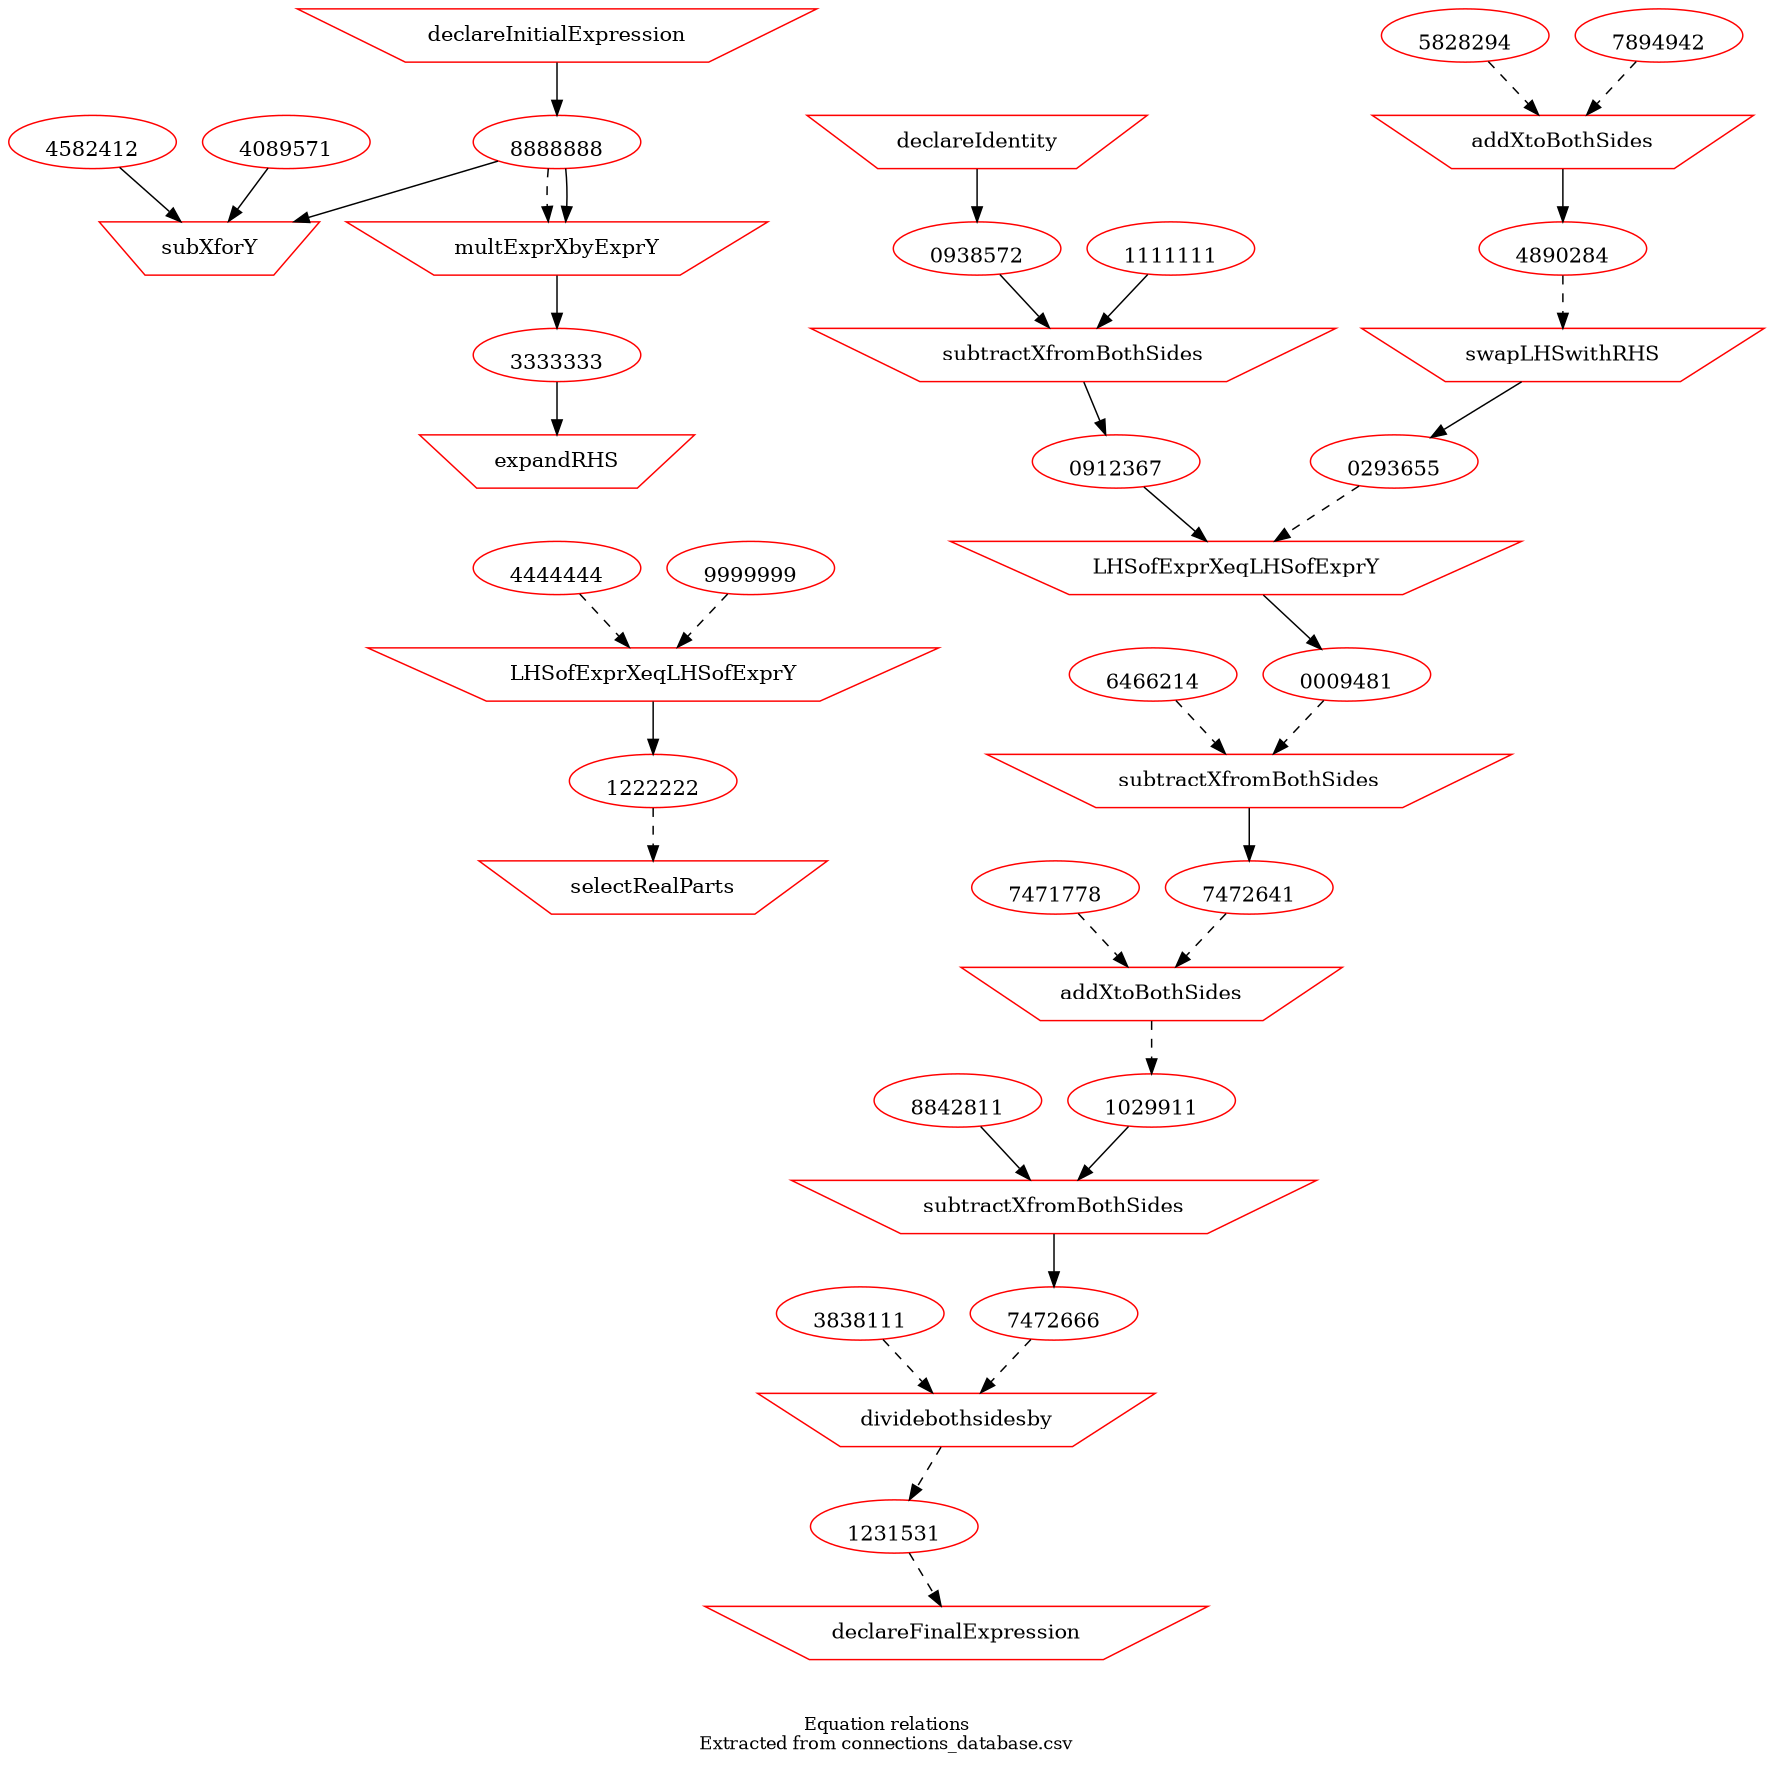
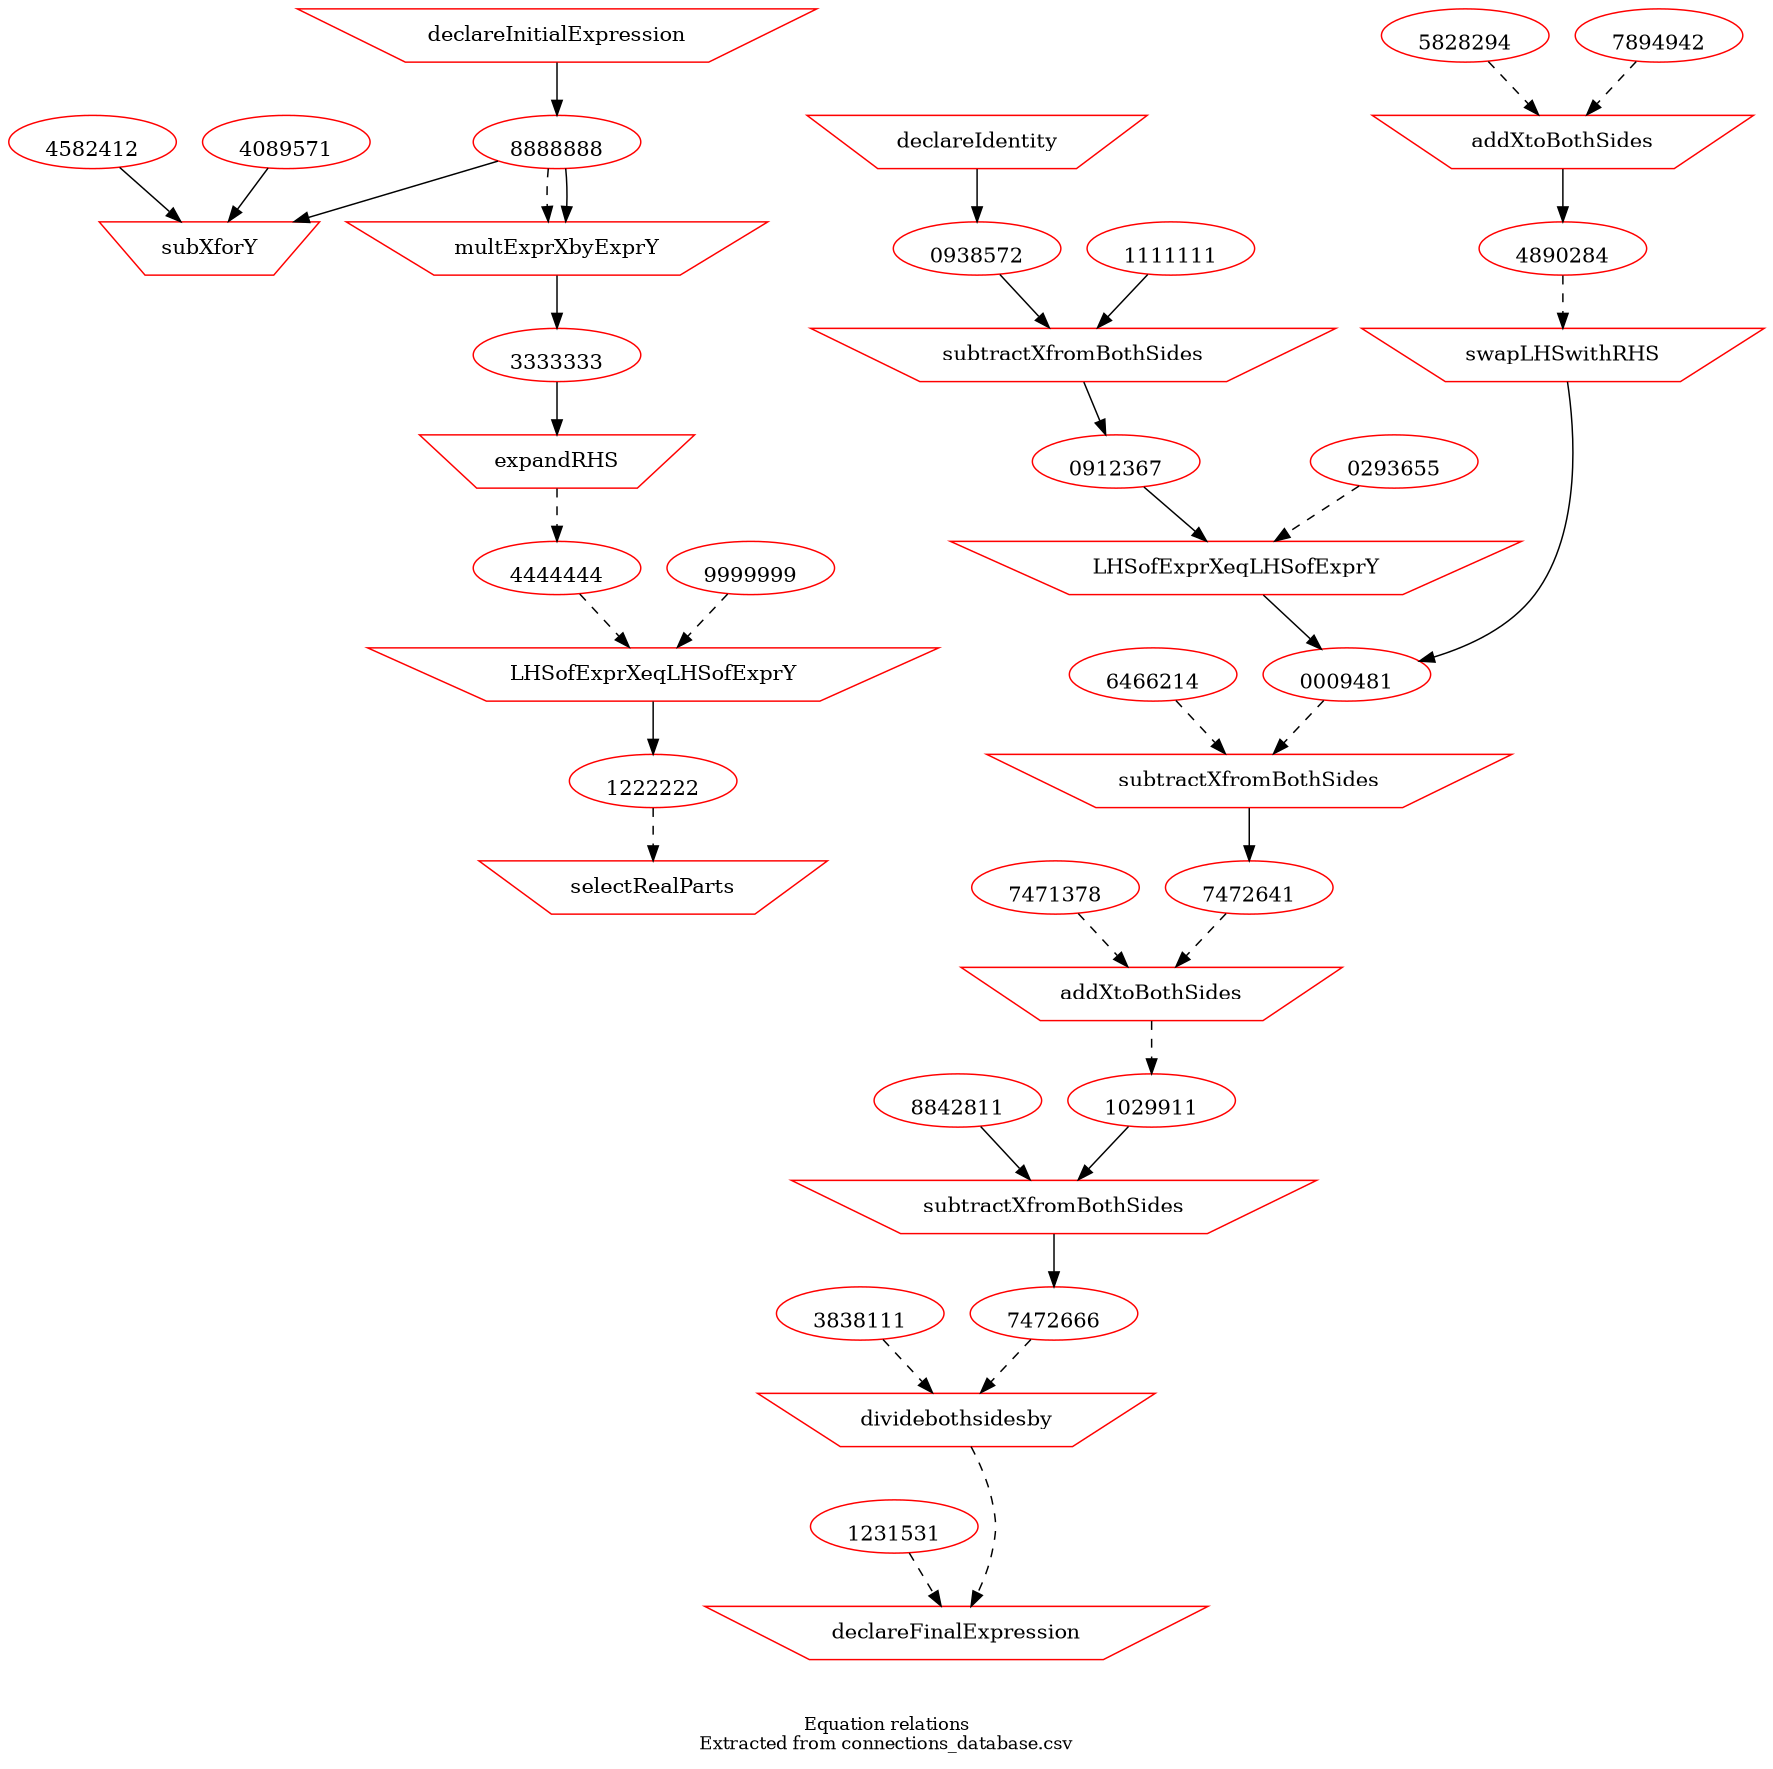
edge "swapLHSwithRHS" -> "0293655": now "swapLHSwithRHS" -> "0009481"
edge "expandRHS" -> "4444444": added
node "7471778": label "7471778" -> "7471378"
edge "dividebothsidesby" -> "1231531": now "dividebothsidesby" -> "declareFinalExpression"
